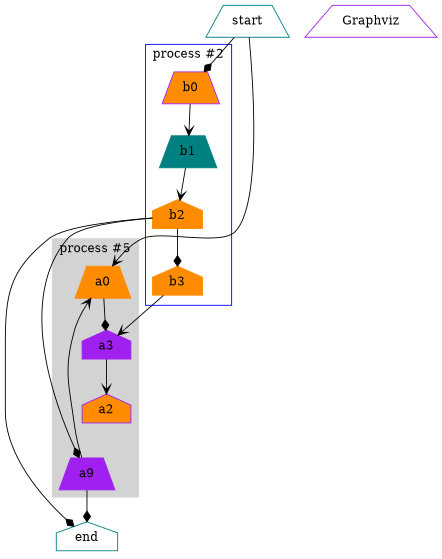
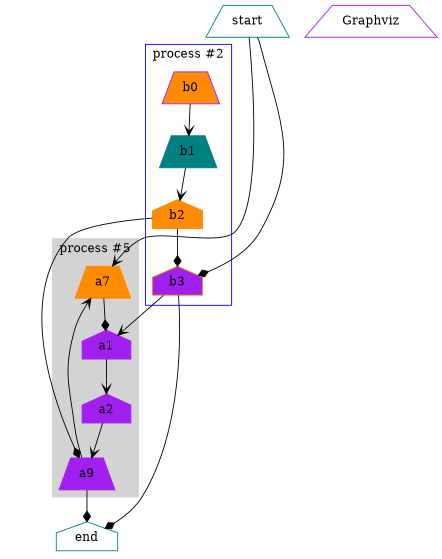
edge "start" -> "b0": now "start" -> "b3"
node "a0": label "a0" -> "a7"
node "b3": fillcolor darkorange -> purple
edge "b2" -> "end": now "b3" -> "end"
node "a3": label "a3" -> "a1"
node "a2": fillcolor darkorange -> purple
edge "a2" -> "a9": added
